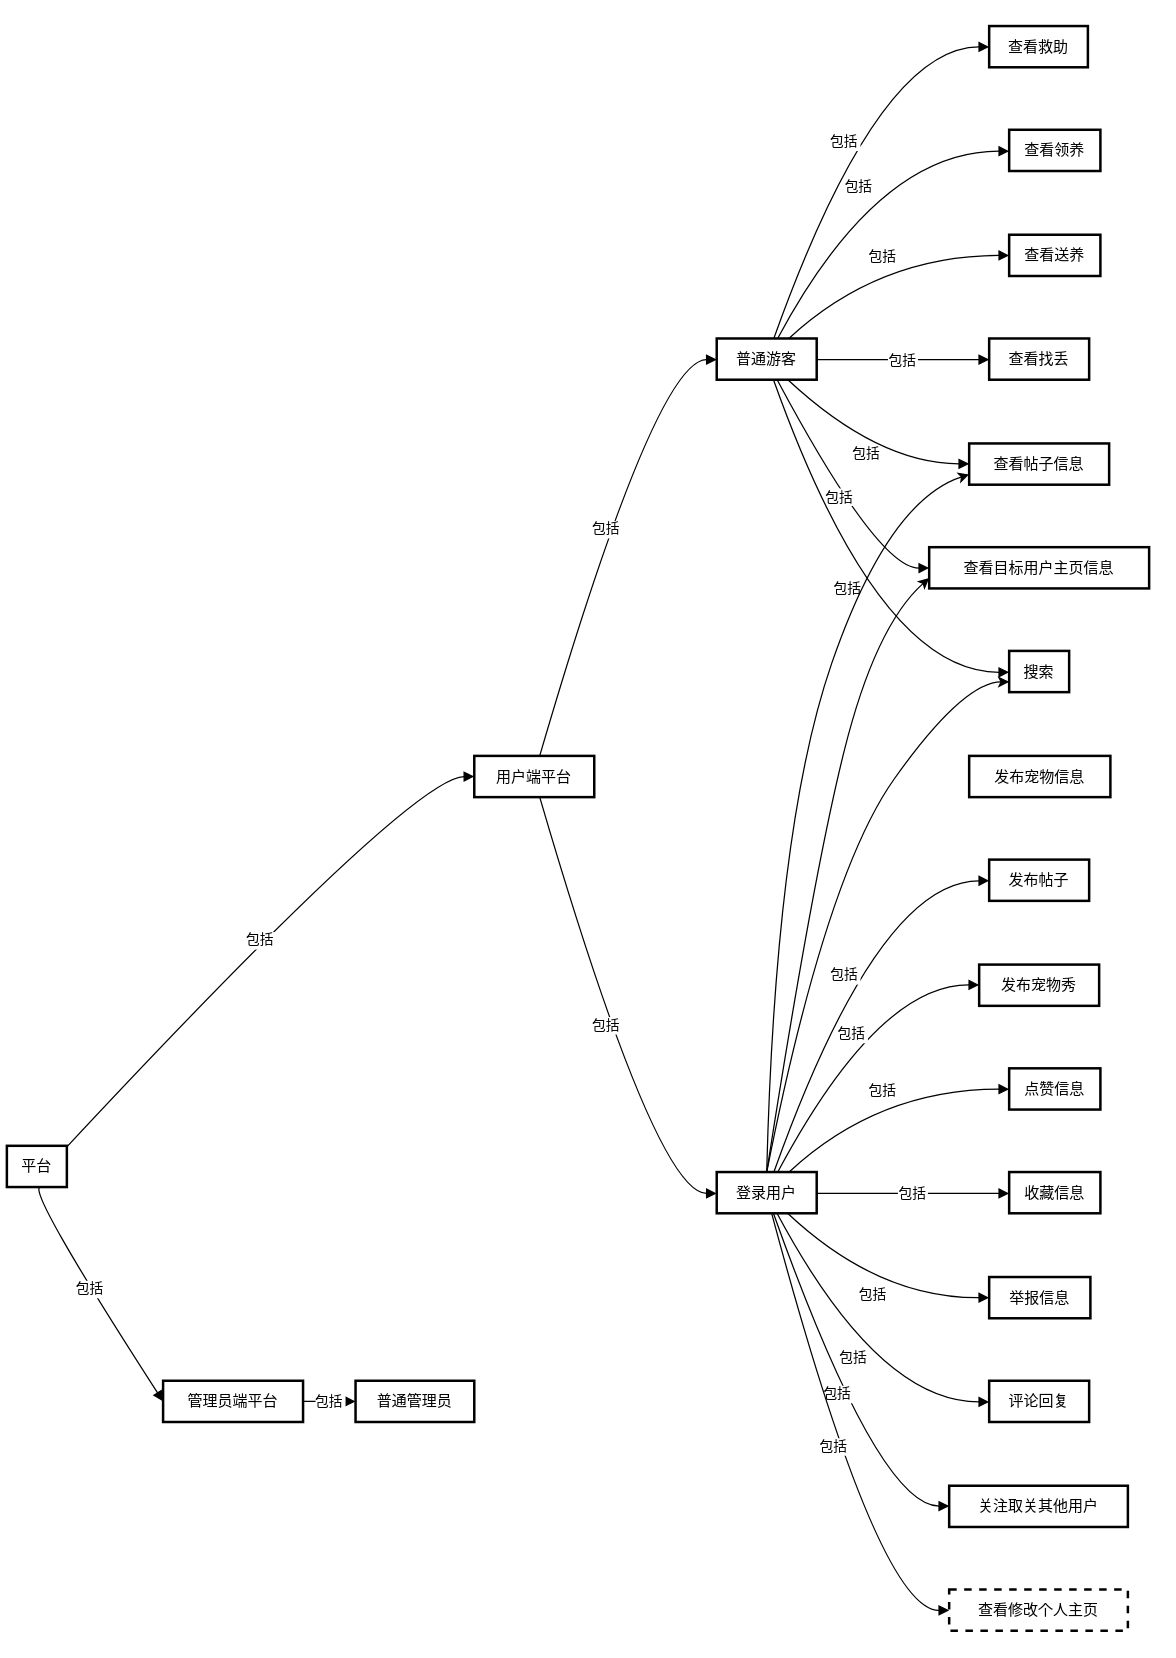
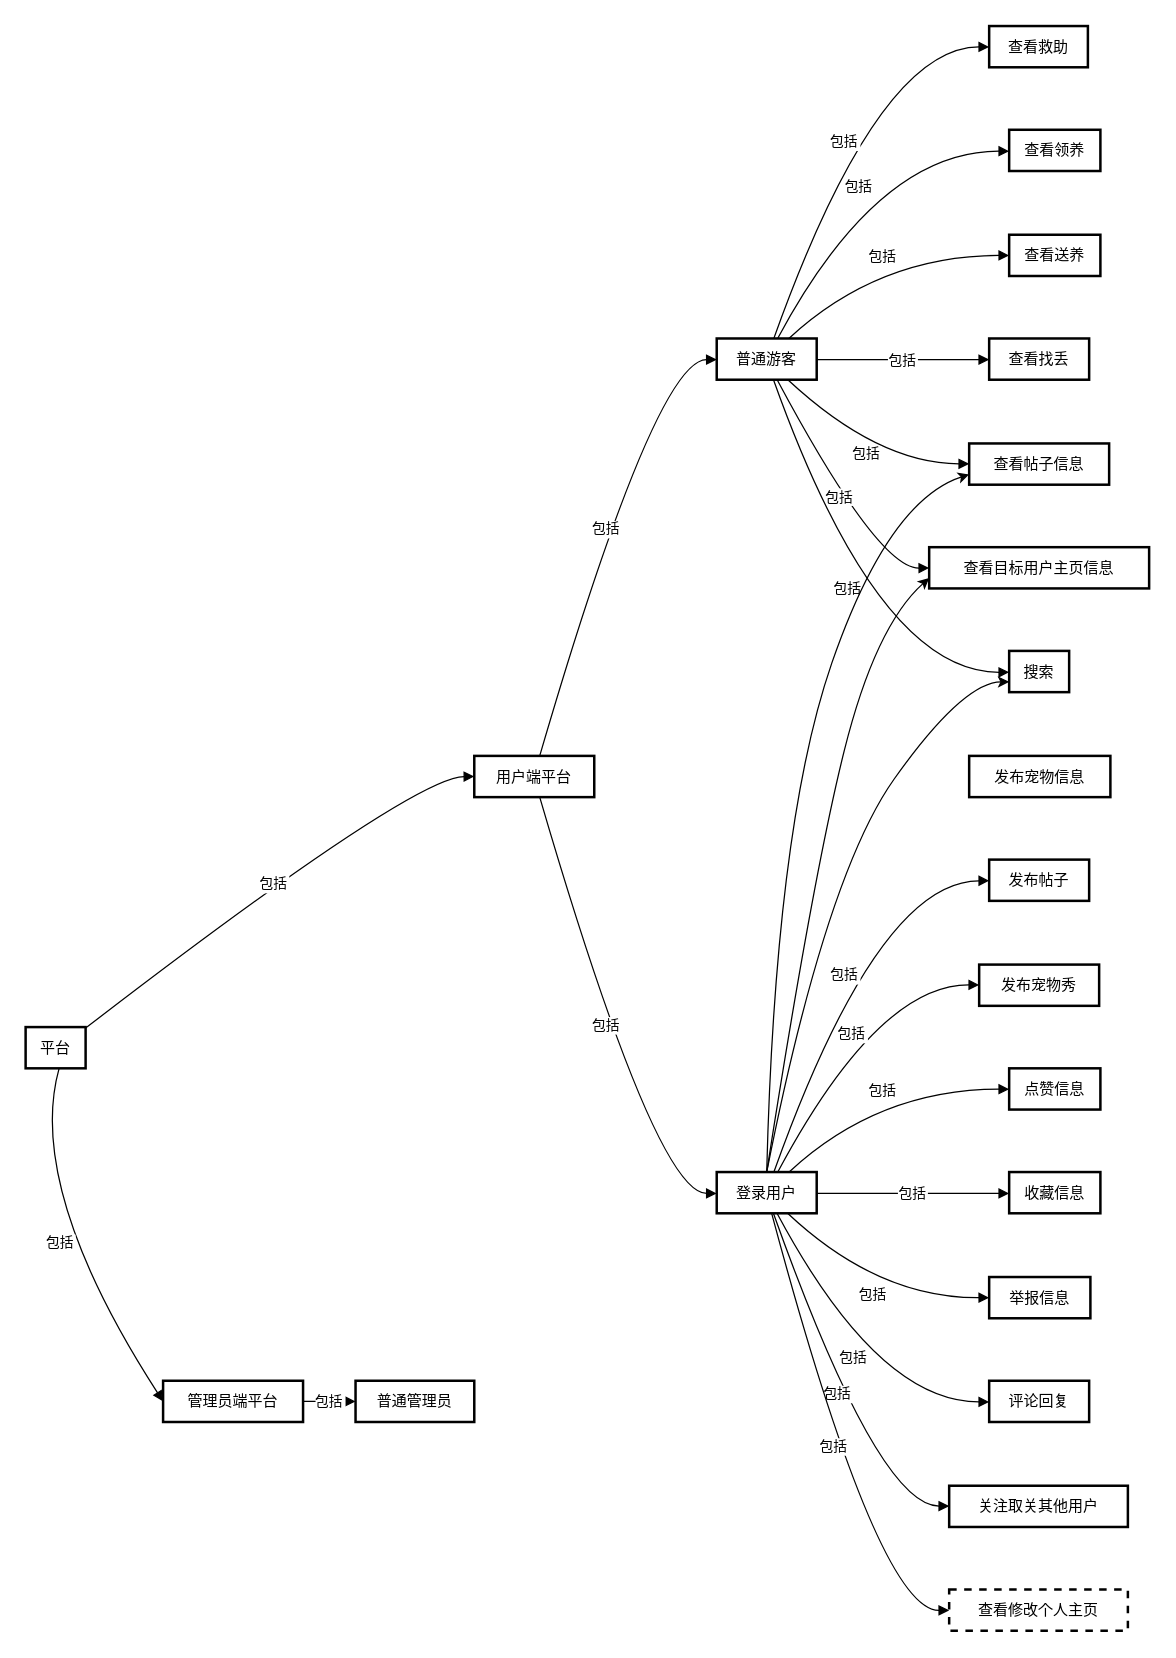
node "平台": moved (37, 1166) -> (56, 1048)
